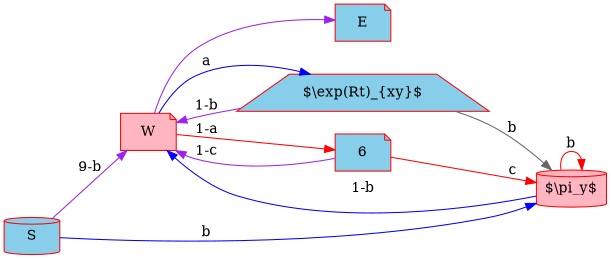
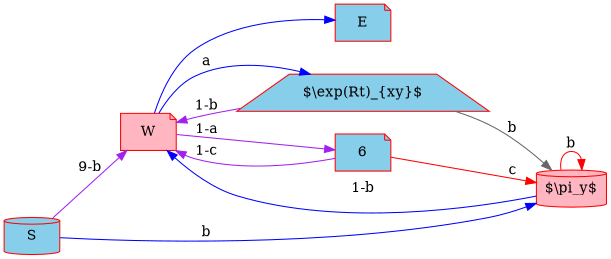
edge "W" -> "E": color purple -> blue
edge "W" -> "6": color red -> purple
